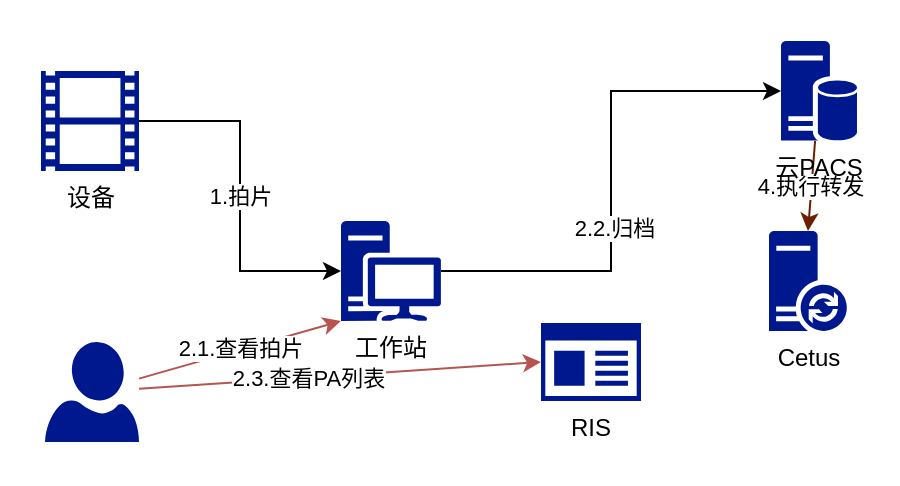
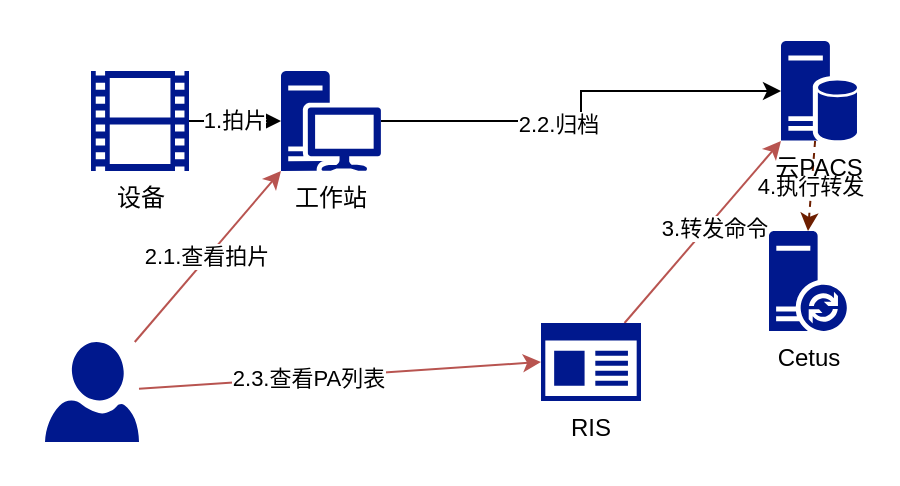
node "设备": moved (90, 121) -> (140, 121)
edge "云PACS" -> "Cetus": style solid -> dashed
edge "RIS" -> "云PACS": added, label "3.转发命令"
node "工作站": moved (391, 271) -> (331, 121)
